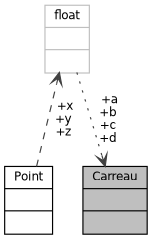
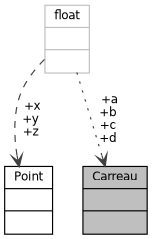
edge "Point" -> "float": reversed
